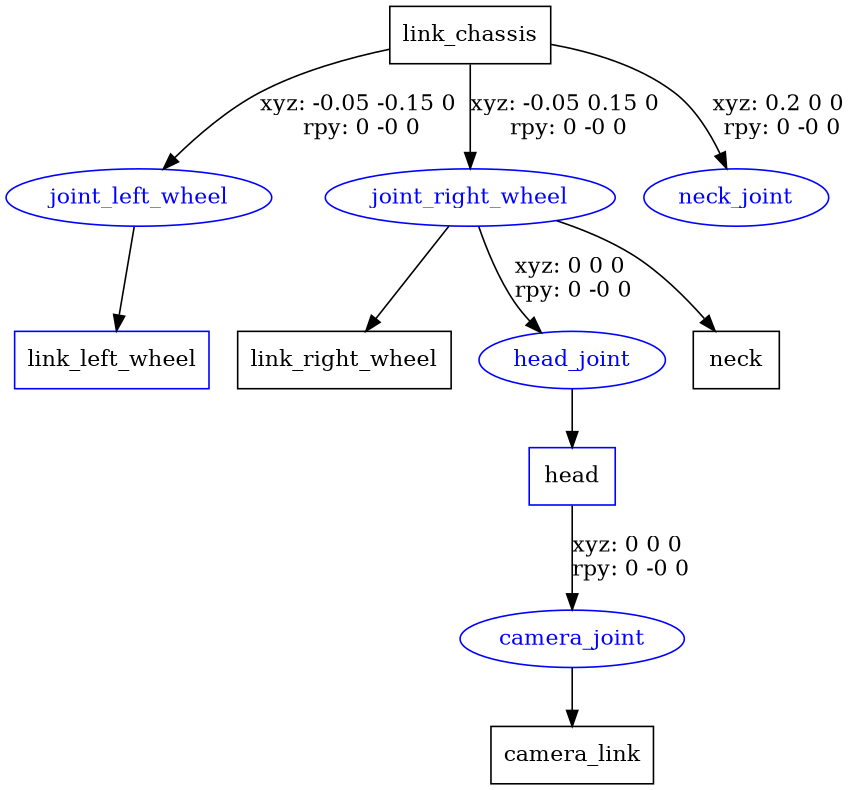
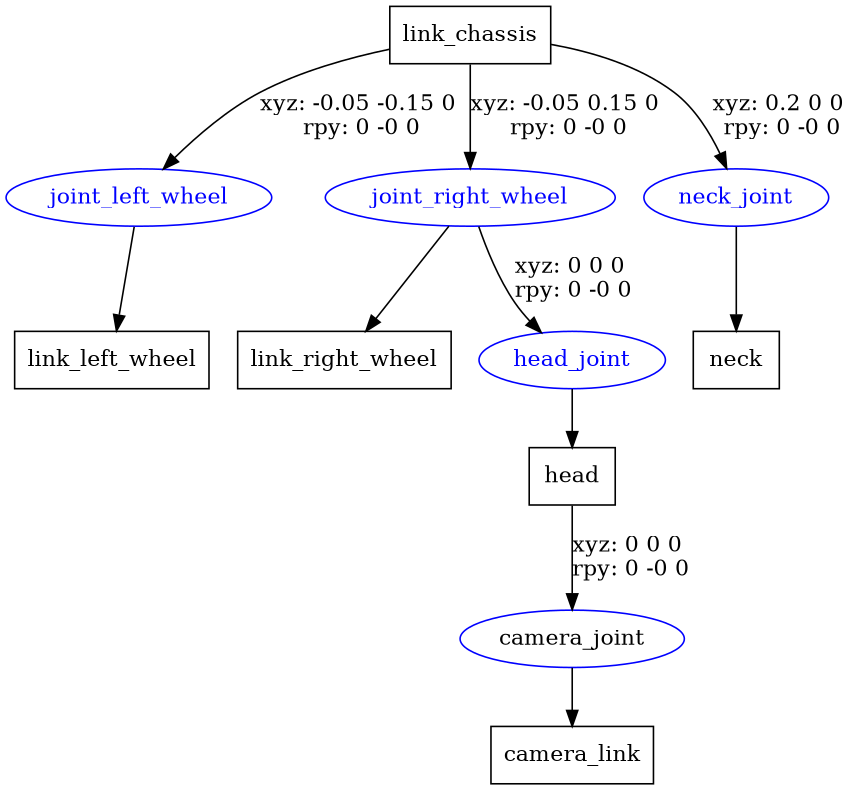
edge "joint_right_wheel" -> "neck": now "neck_joint" -> "neck"
node "link_left_wheel": color blue -> black
node "head": color blue -> black
node "camera_joint": fontcolor blue -> black
